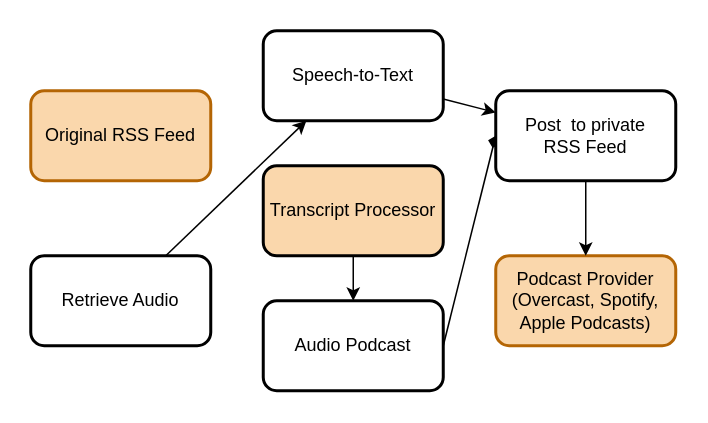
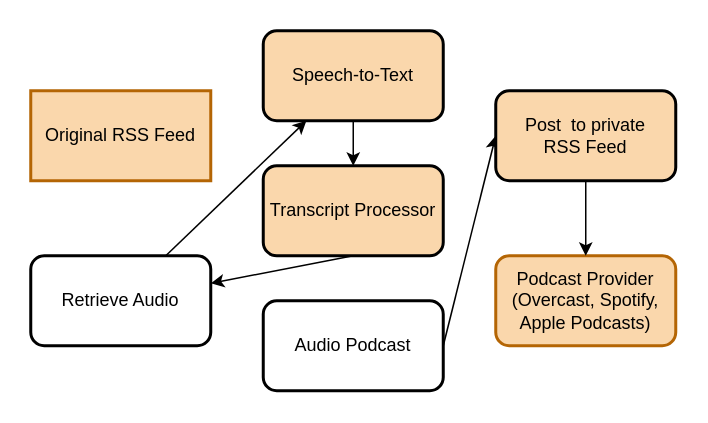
node "Speech-to-Text": fillcolor #ffffff -> #fad7ac
edge "Speech-to-Text" -> "Post to private RSS Feed": now "Speech-to-Text" -> "Transcript Processor"
node "Original RSS Feed": shape rounded rectangle -> rectangle
node "Post to private RSS Feed": fillcolor #ffffff -> #fad7ac
edge "Audio Podcast" -> "Post to private RSS Feed": arrowhead diamond -> classic
edge "Transcript Processor" -> "Audio Podcast": now "Transcript Processor" -> "Retrieve Audio"
